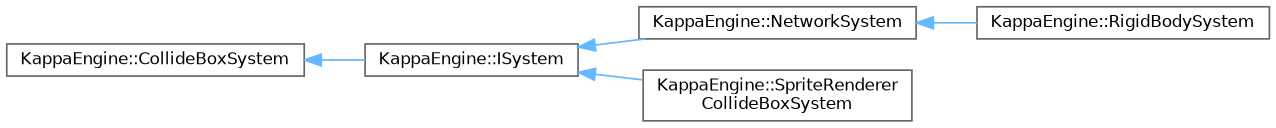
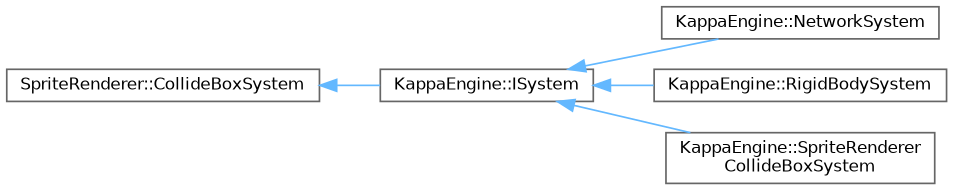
edge "KappaEngine::RigidBodySystem" -> "KappaEngine::NetworkSystem": now "KappaEngine::RigidBodySystem" -> "KappaEngine::ISystem"
node "KappaEngine::CollideBoxSystem": label "KappaEngine::CollideBoxSystem" -> "SpriteRenderer::CollideBoxSystem"
